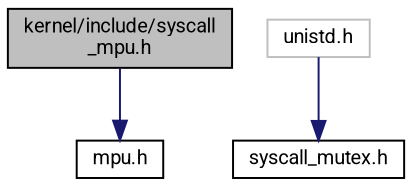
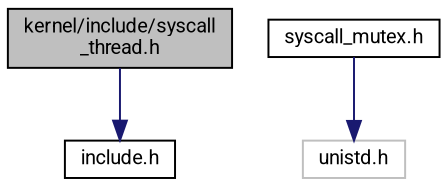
node "kernel/include/syscall _mpu.h": label "kernel/include/syscall _mpu.h" -> "kernel/include/syscall _thread.h"
edge "unistd.h" -> "syscall_mutex.h": reversed
node "mpu.h": label "mpu.h" -> "include.h"
